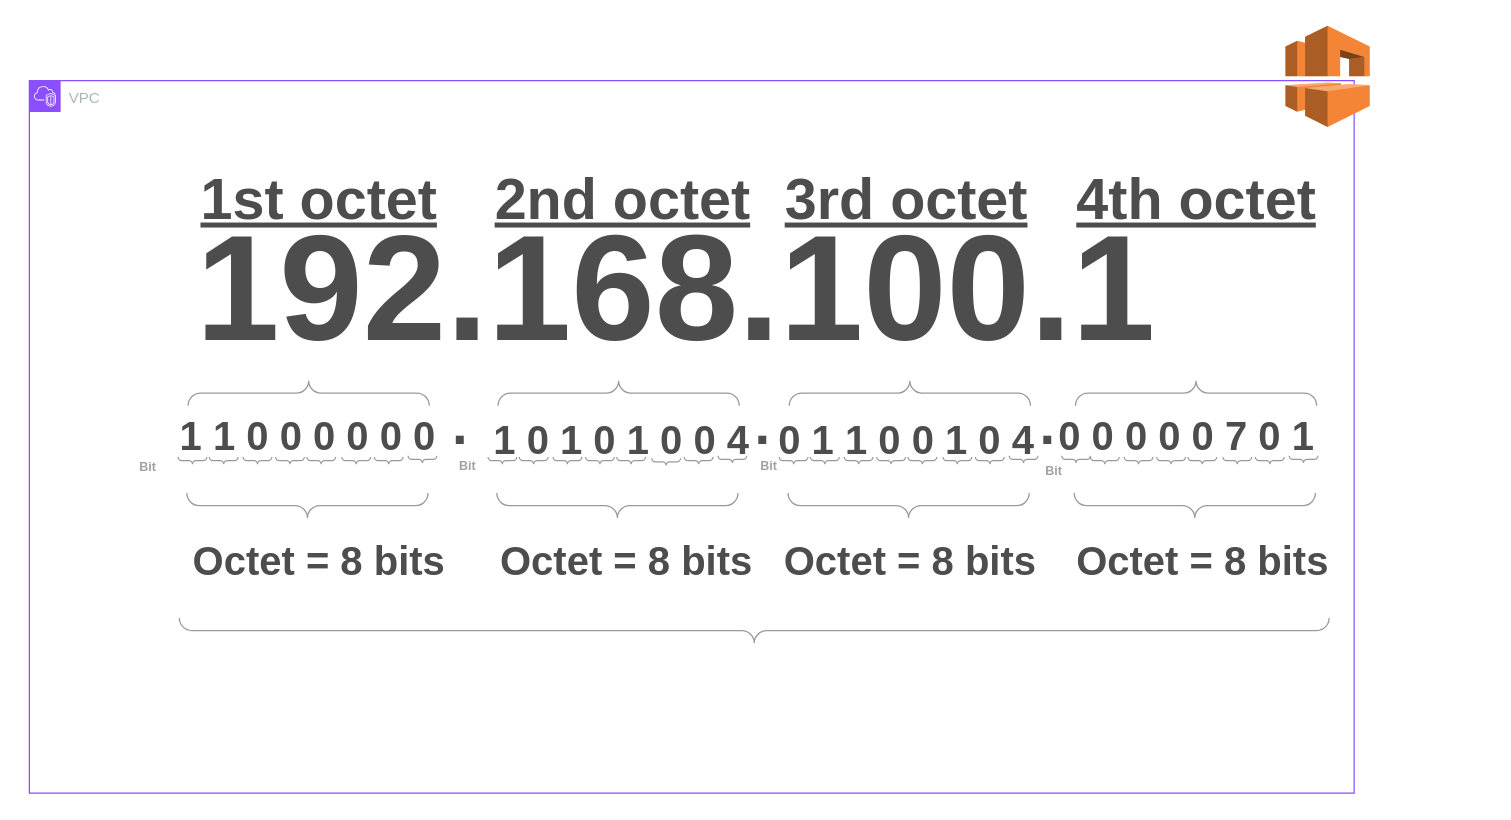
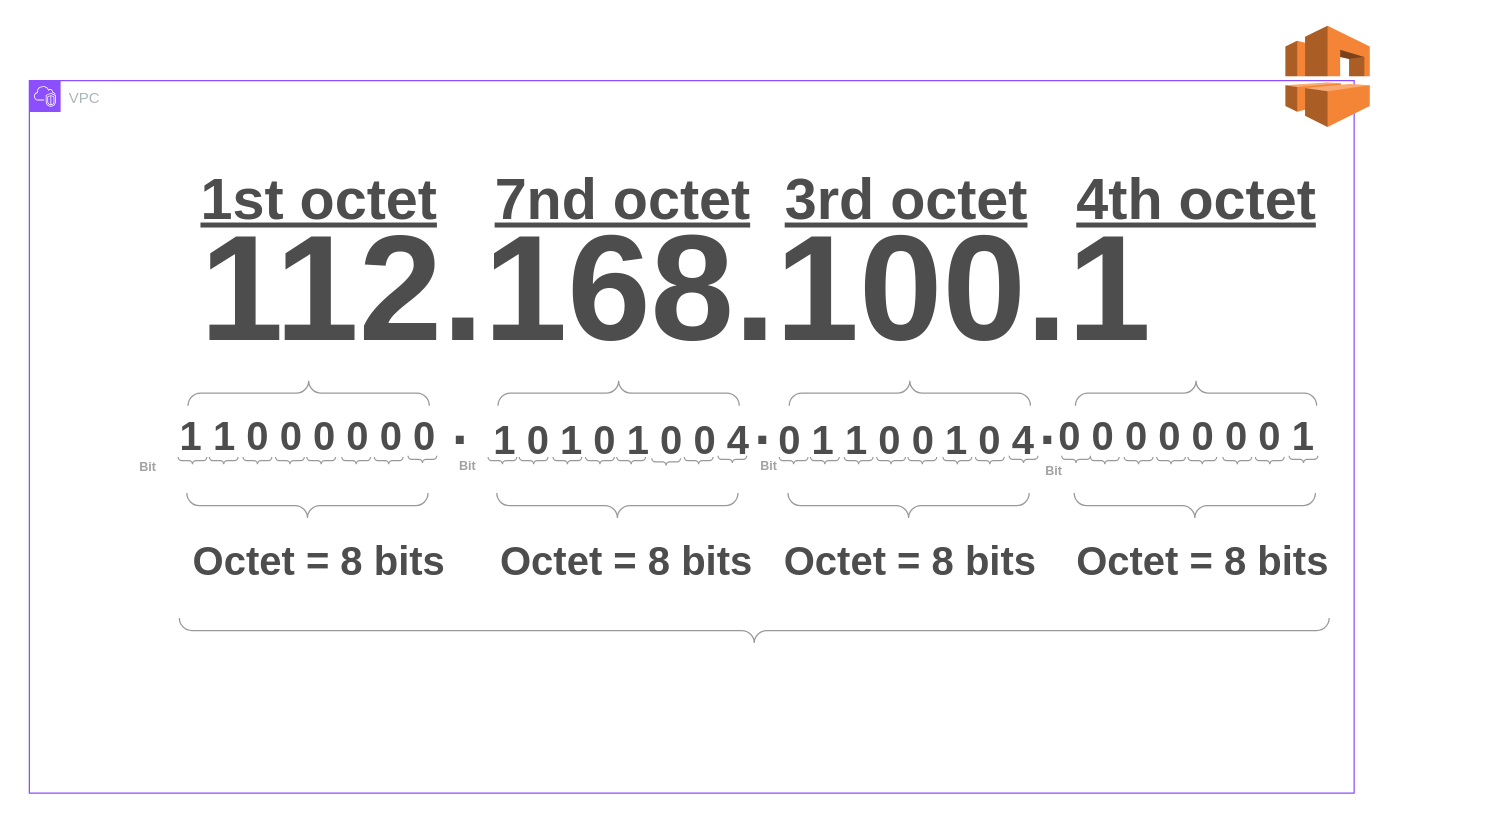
node "2nd octet": label "2nd octet" -> "7nd octet"
node "192.168.100.1": label "192.168.100.1" -> "112.168.100.1"
node "0 0 0 0 0 7 0 1": label "0 0 0 0 0 7 0 1" -> "0 0 0 0 0 0 0 1"
